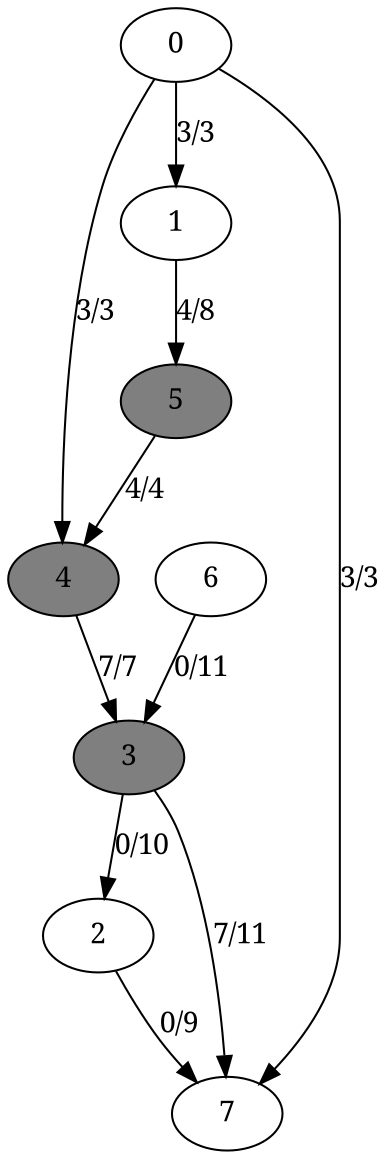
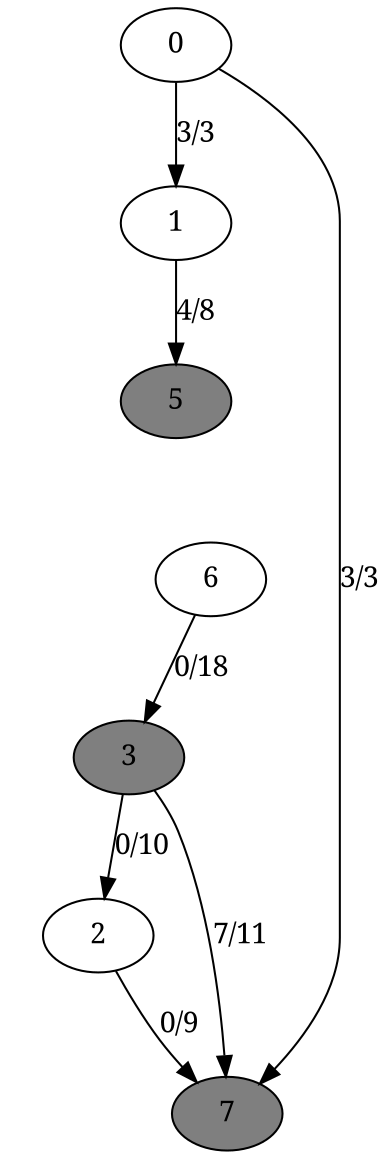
node "4": removed
edge "6" -> "3": label "0/11" -> "0/18"
node "7": fillcolor grey100 -> grey50
